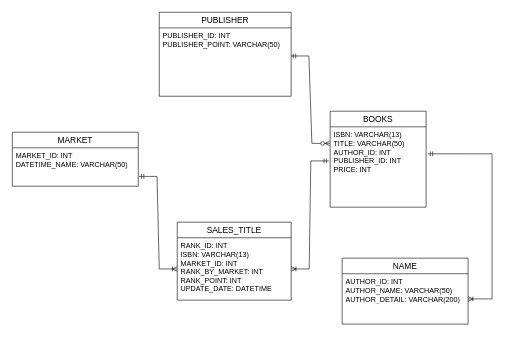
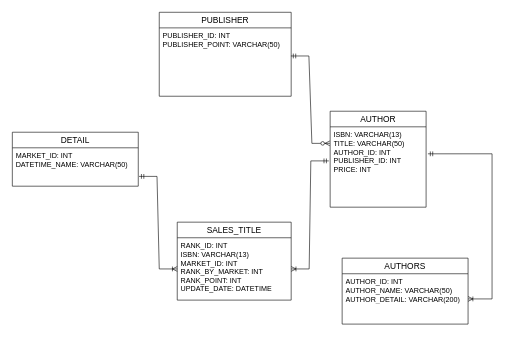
node "BOOKS": label "BOOKS" -> "AUTHOR"
node "MARKET": label "MARKET" -> "DETAIL"
node "NAME": label "NAME" -> "AUTHORS"
